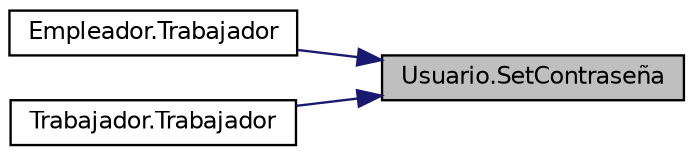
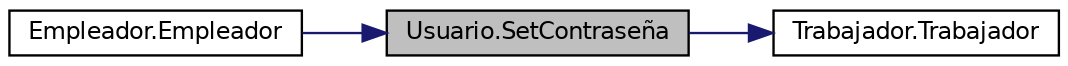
node "Empleador.Trabajador": label "Empleador.Trabajador" -> "Empleador.Empleador"
edge "Trabajador.Trabajador" -> "Usuario.SetContraseña": reversed
